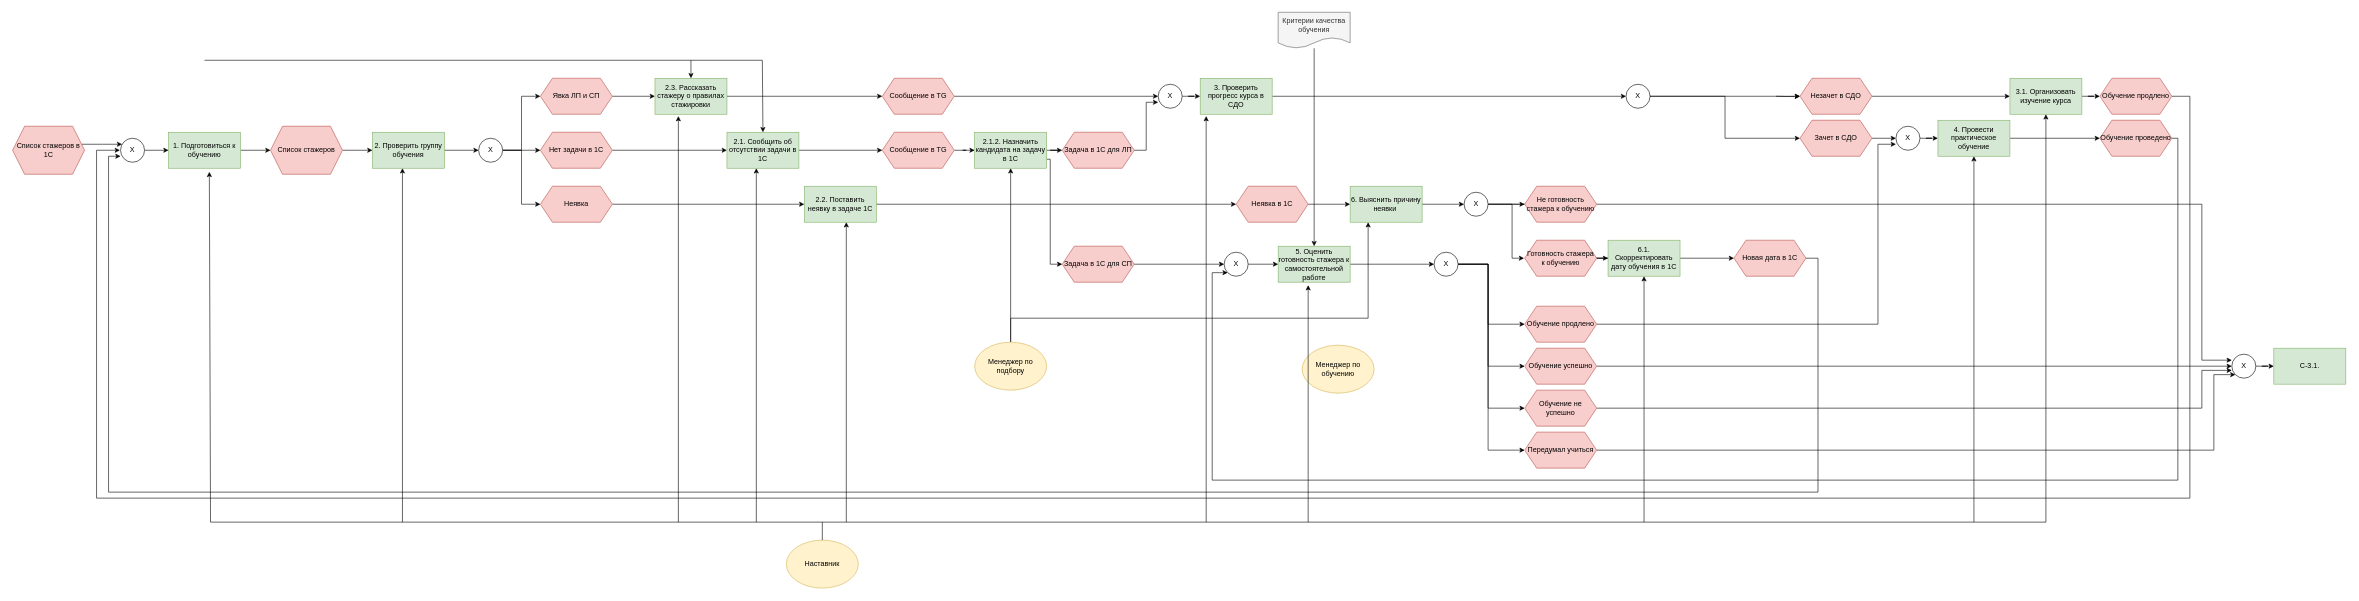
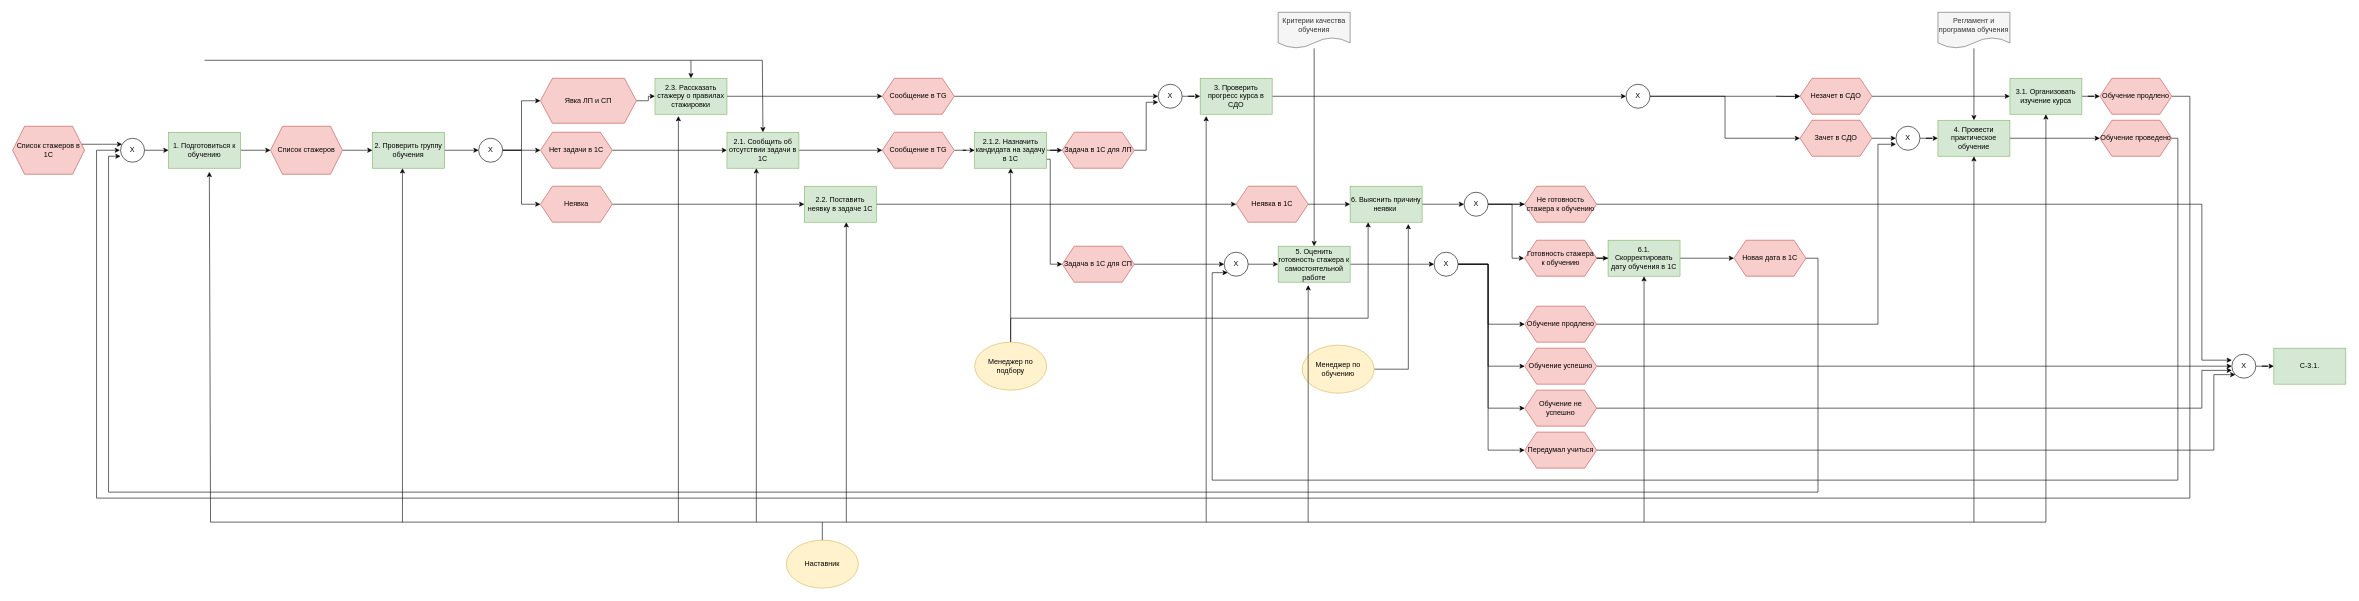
node "Регламент и программа обучения": added
node "Явка ЛП и СП": size 72x36 -> 96x45
edge "Регламент и программа обучения" -> "4. Провести практическое обучение": added
edge "Менеджер по обучению" -> "6. Выяснить причину неявки": added
